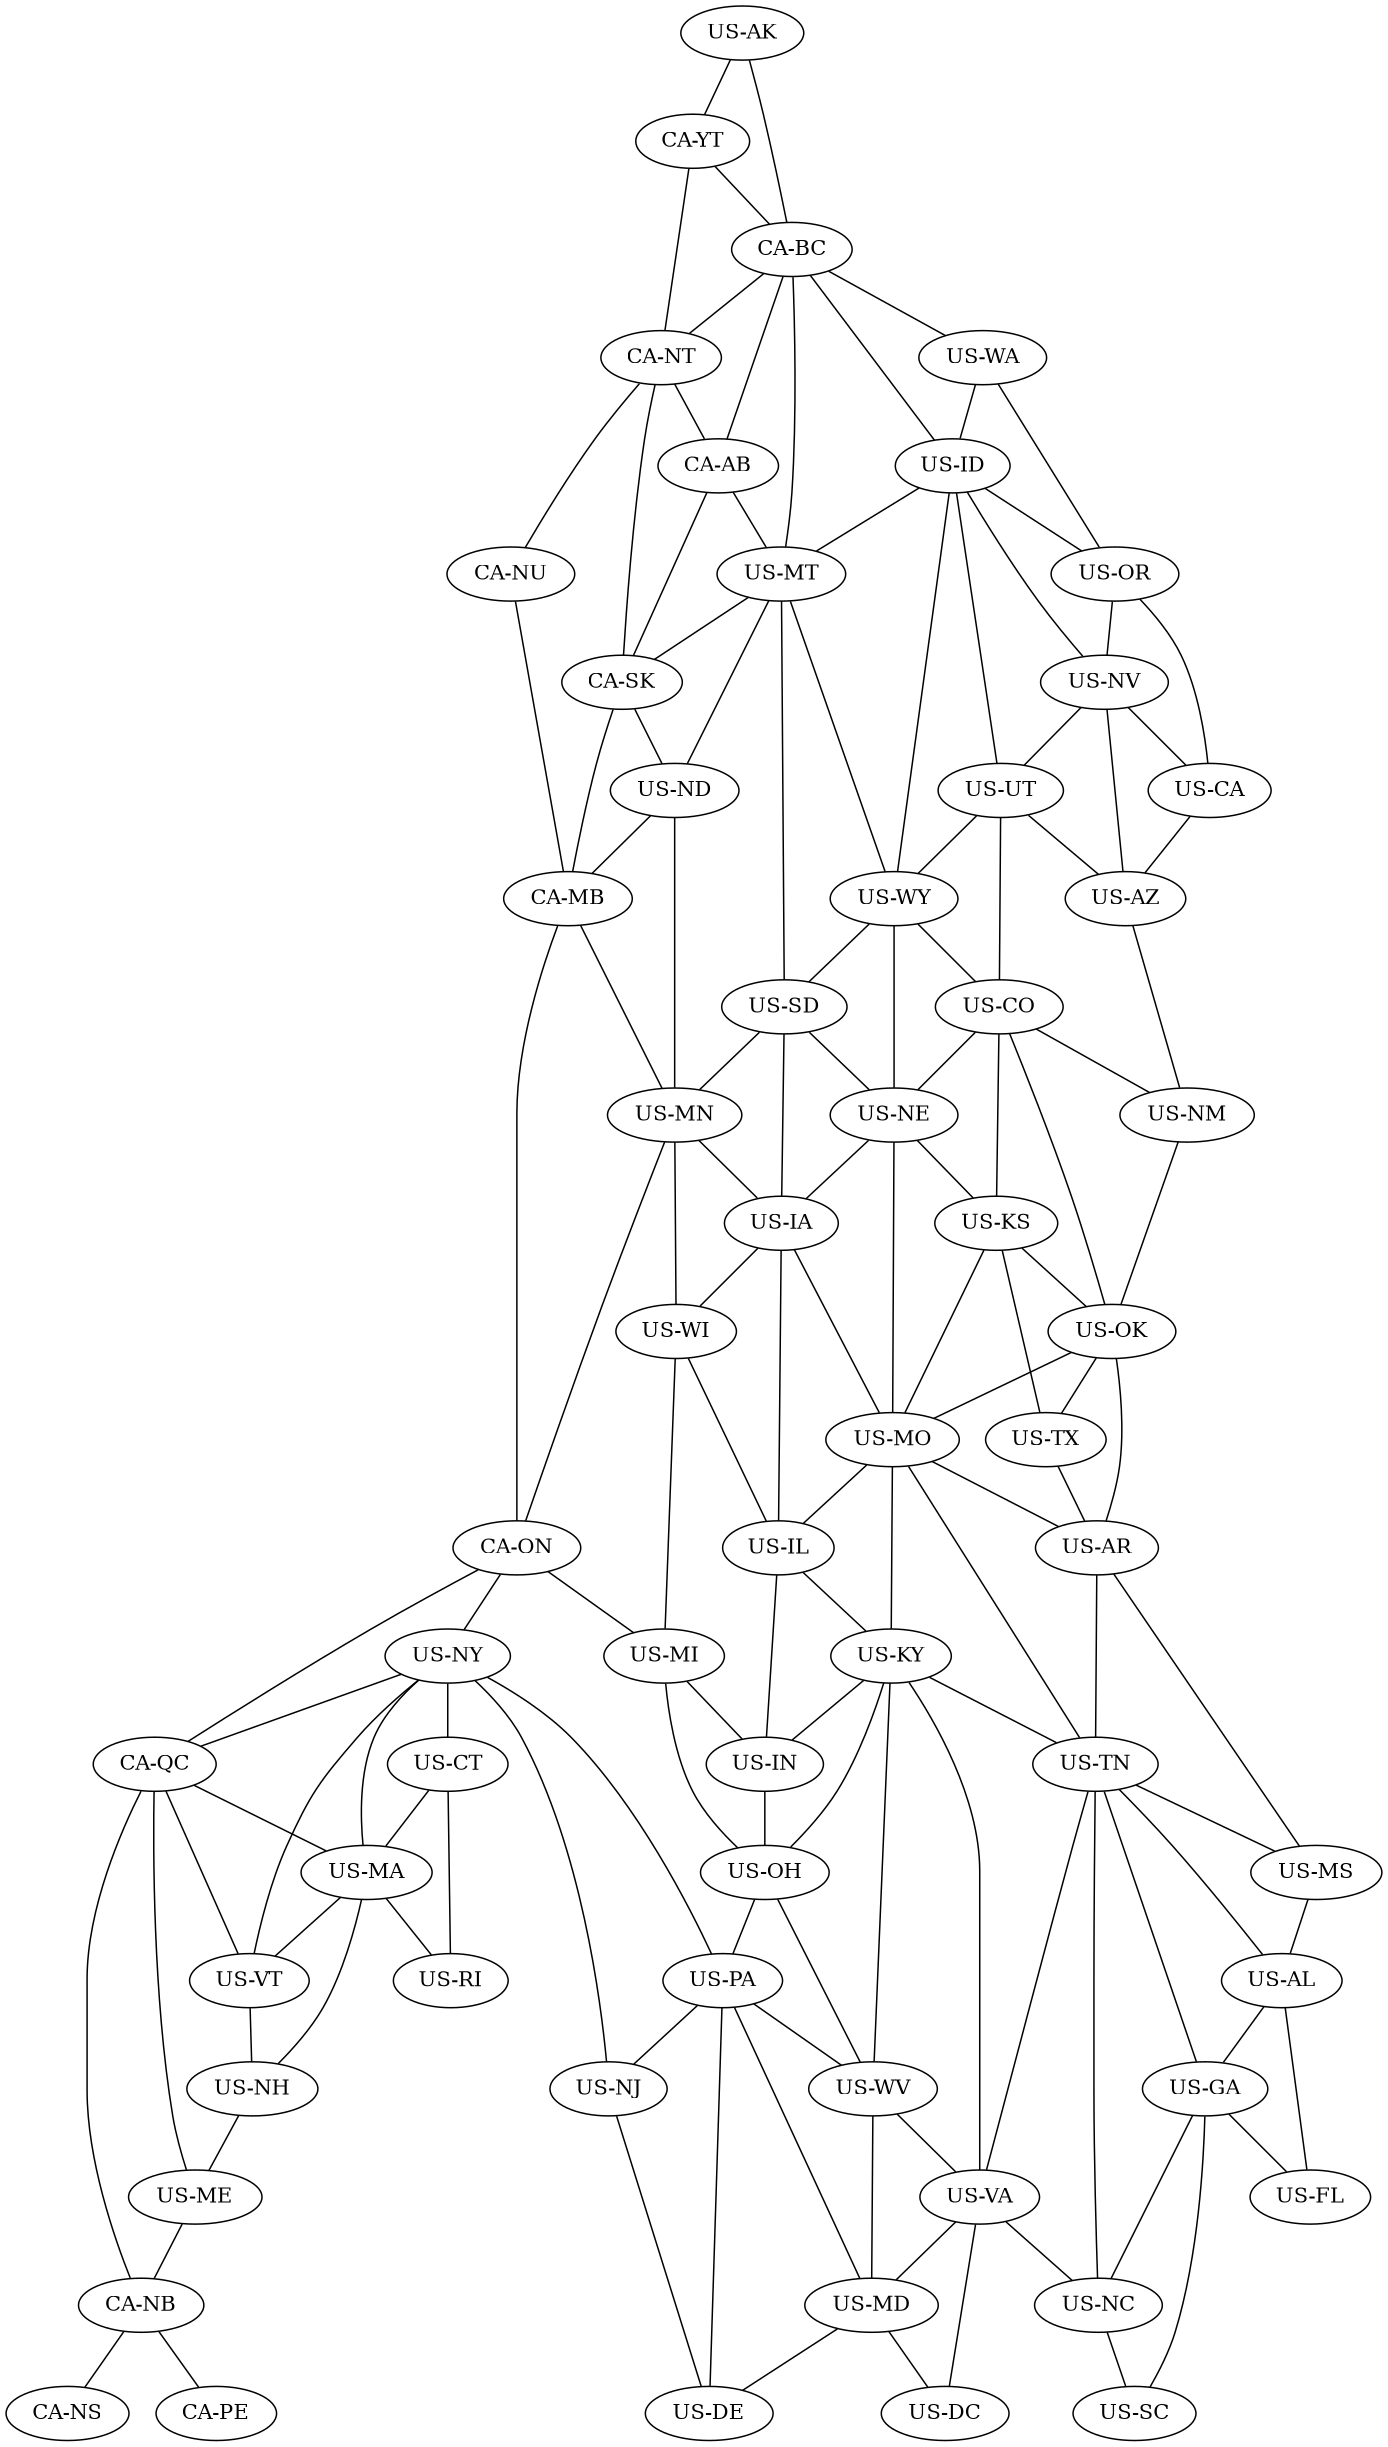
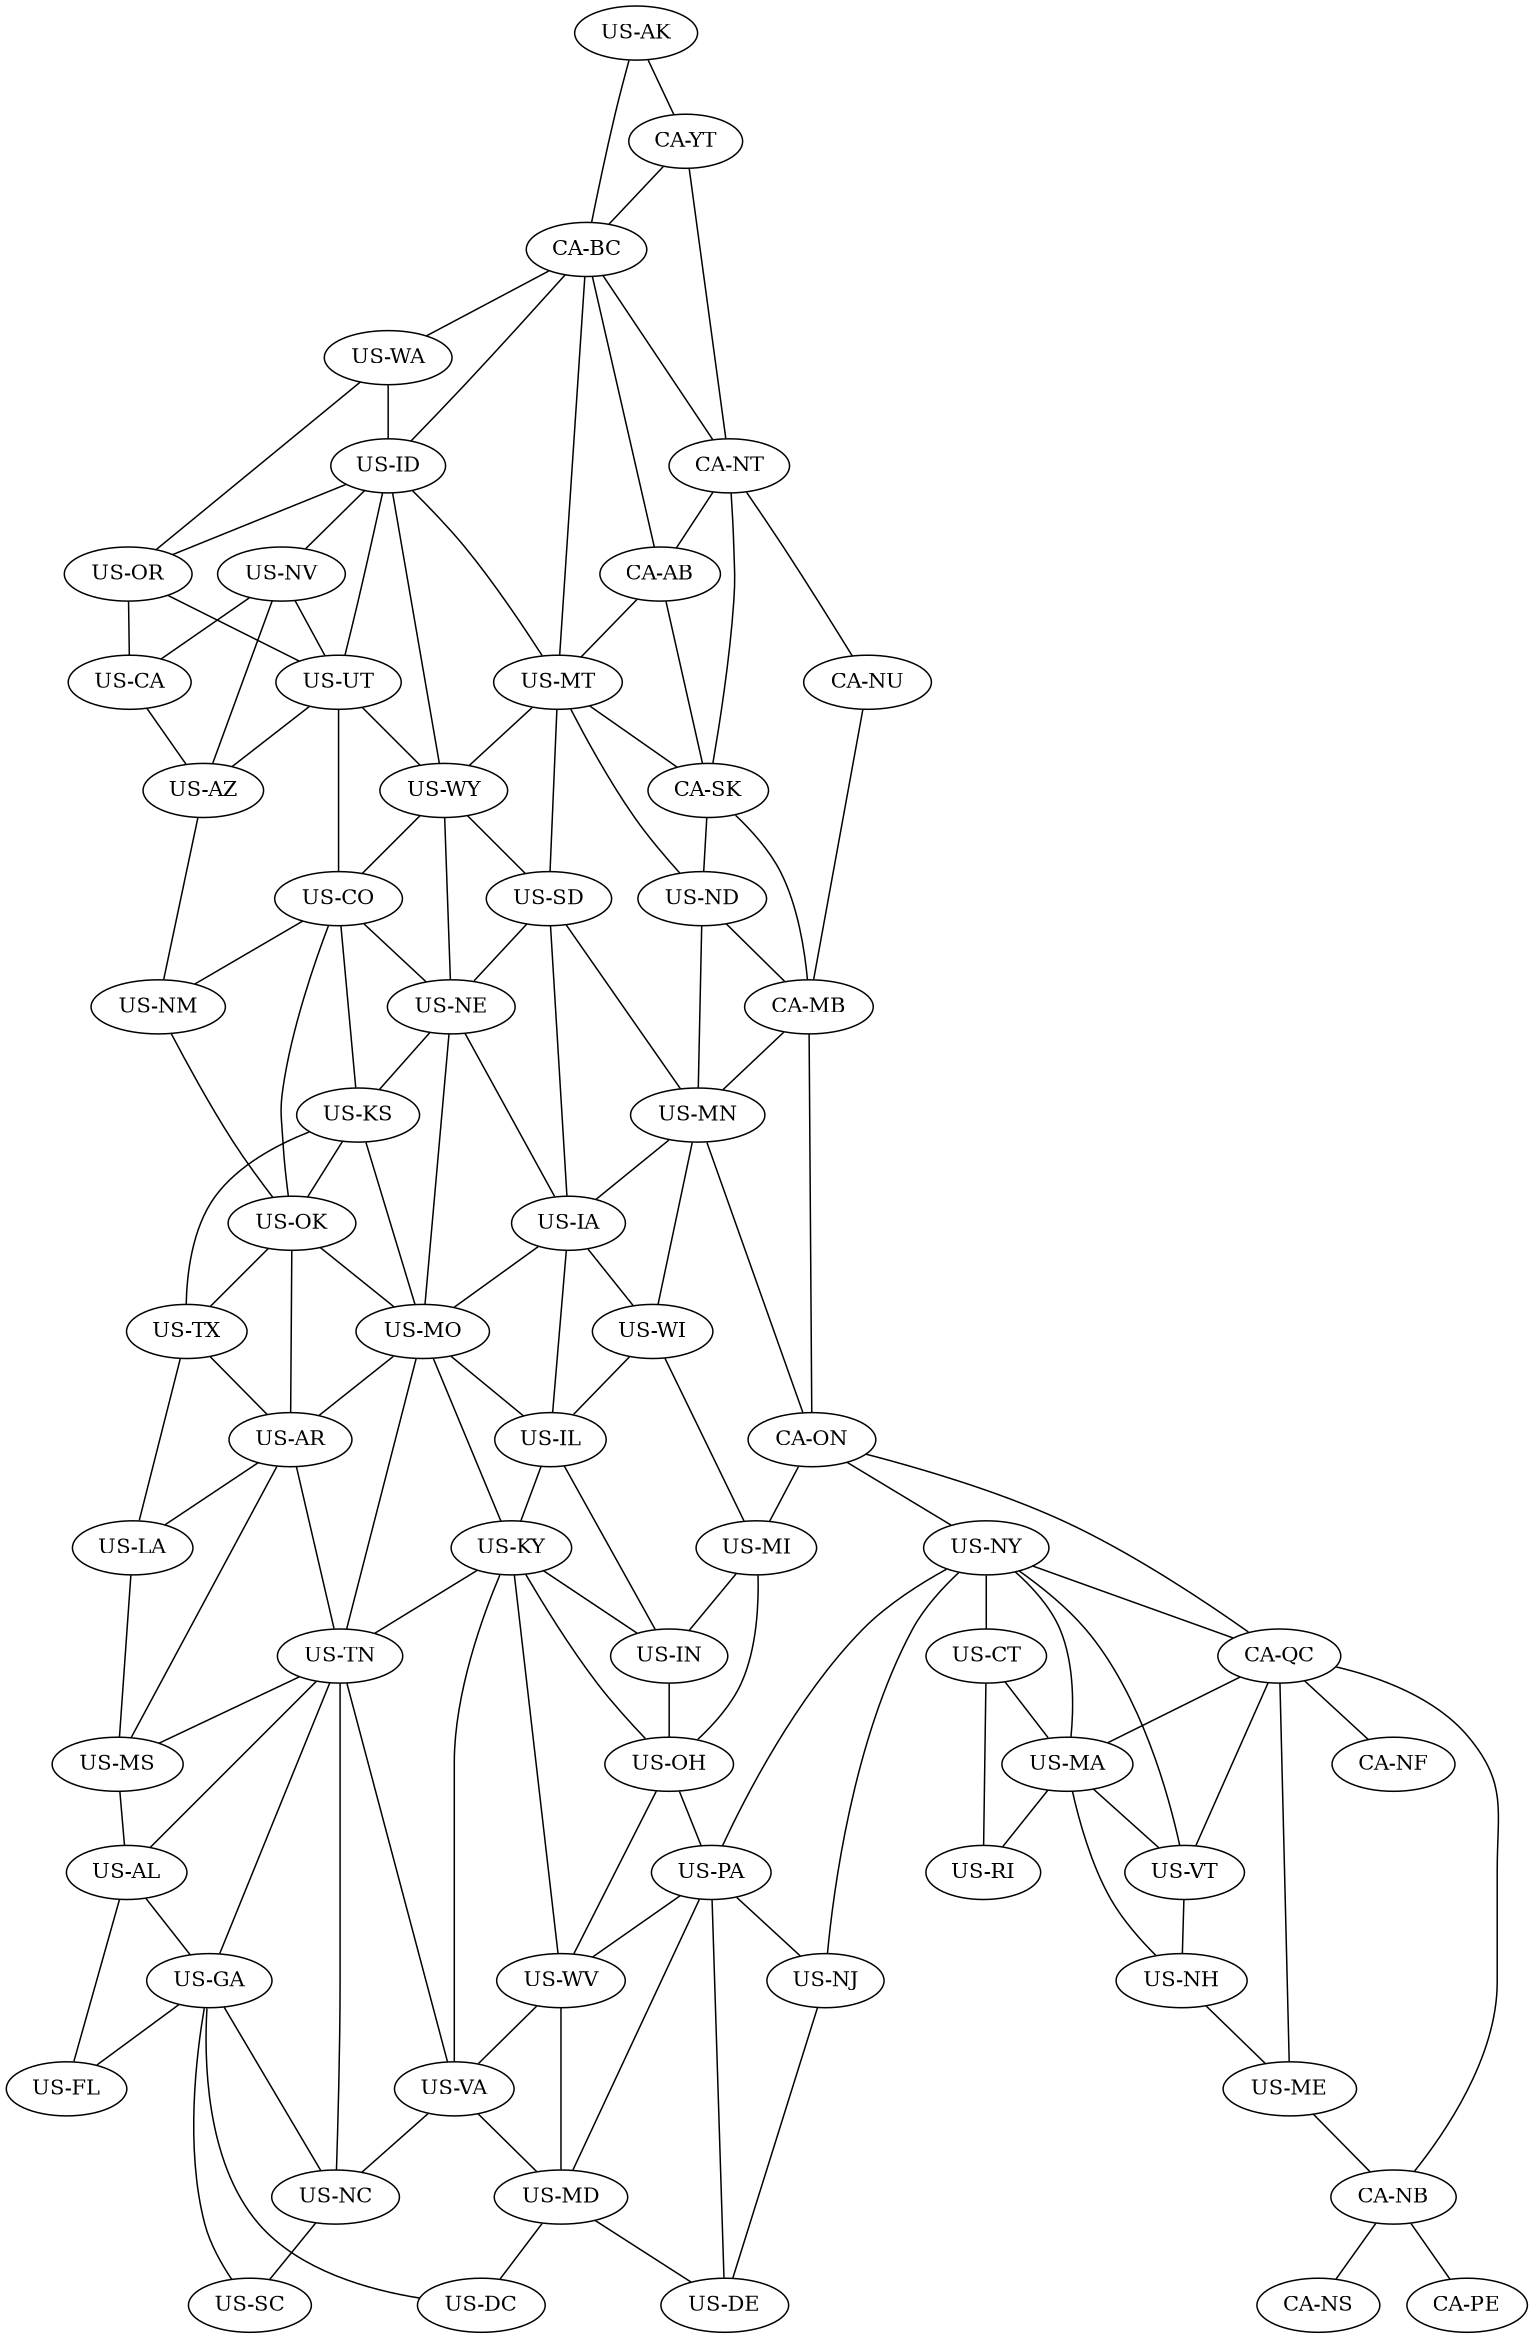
edge "US-OR" -- "US-NV": now "US-OR" -- "US-UT"
node "US-LA": added
node "CA-NF": added
edge "US-VA" -- "US-DC": now "US-GA" -- "US-DC"
